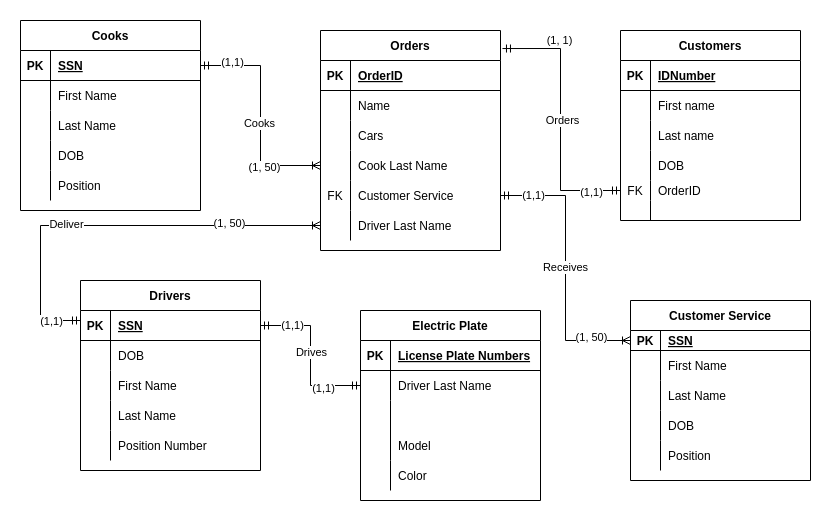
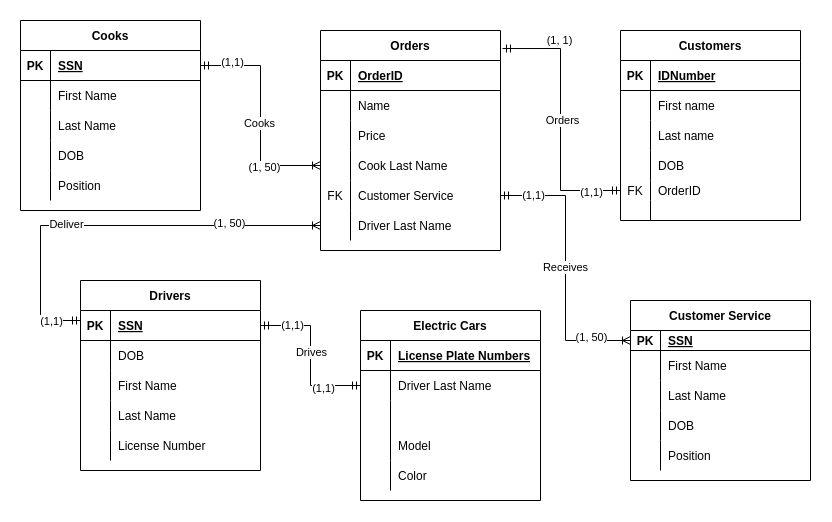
node "Cars": label "Cars" -> "Price"
node "Electric Plate": label "Electric Plate" -> "Electric Cars"
node "Position Number": label "Position Number" -> "License Number"
